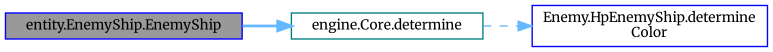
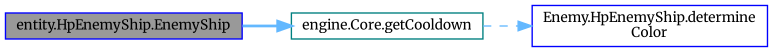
node "entity.EnemyShip.EnemyShip": label "entity.EnemyShip.EnemyShip" -> "entity.HpEnemyShip.EnemyShip"
node "engine.Core.determine": label "engine.Core.determine" -> "engine.Core.getCooldown"
